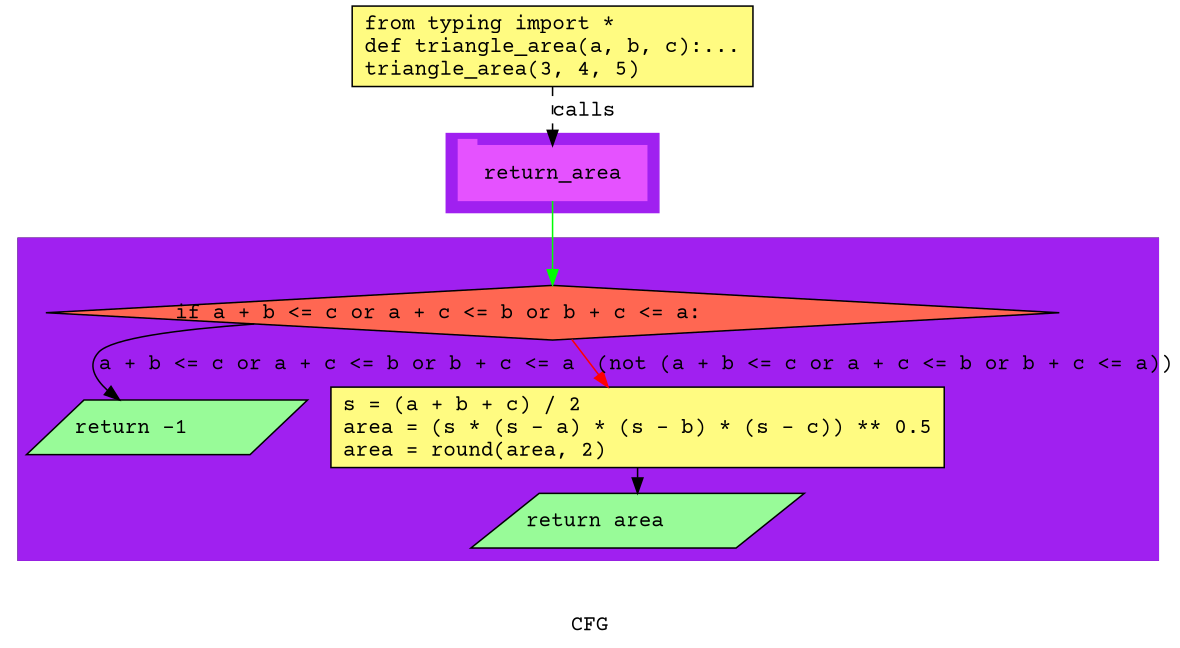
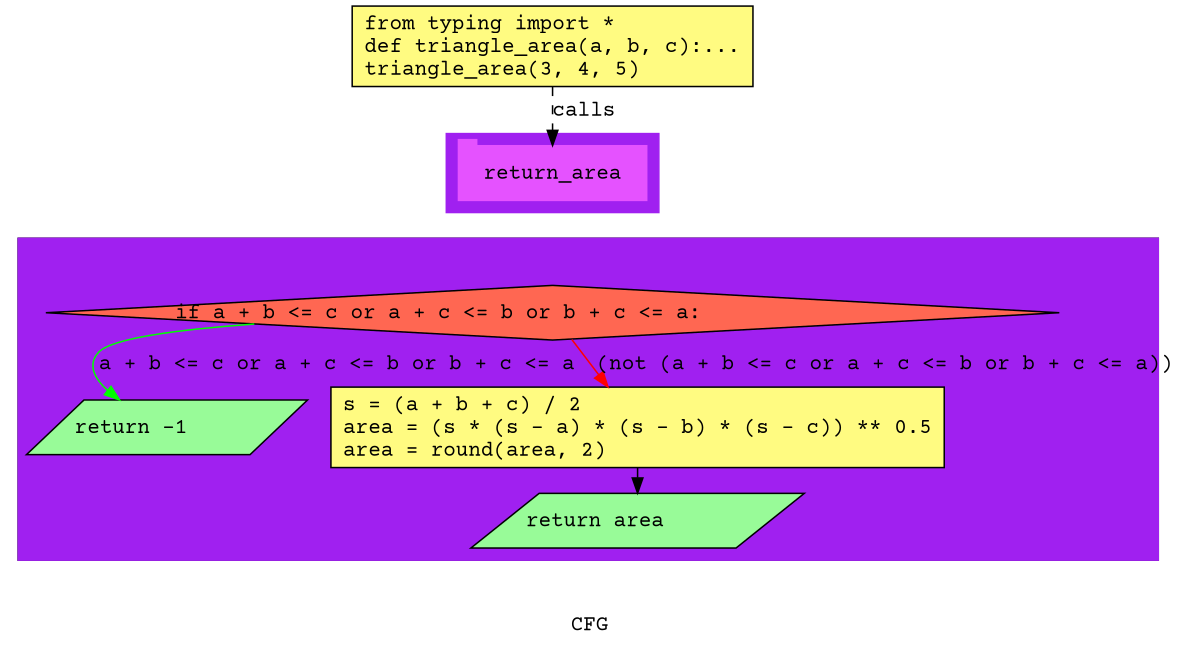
edge "return_area" -> "if a + b <= c or a + c <= b or b + c <= a:": removed
edge "if a + b <= c or a + c <= b or b + c <= a:" -> "return -1": color black -> green
